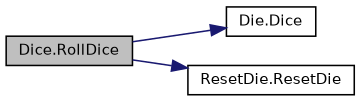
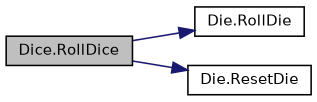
node "Die.Dice": label "Die.Dice" -> "Die.RollDie"
node "ResetDie.ResetDie": label "ResetDie.ResetDie" -> "Die.ResetDie"
